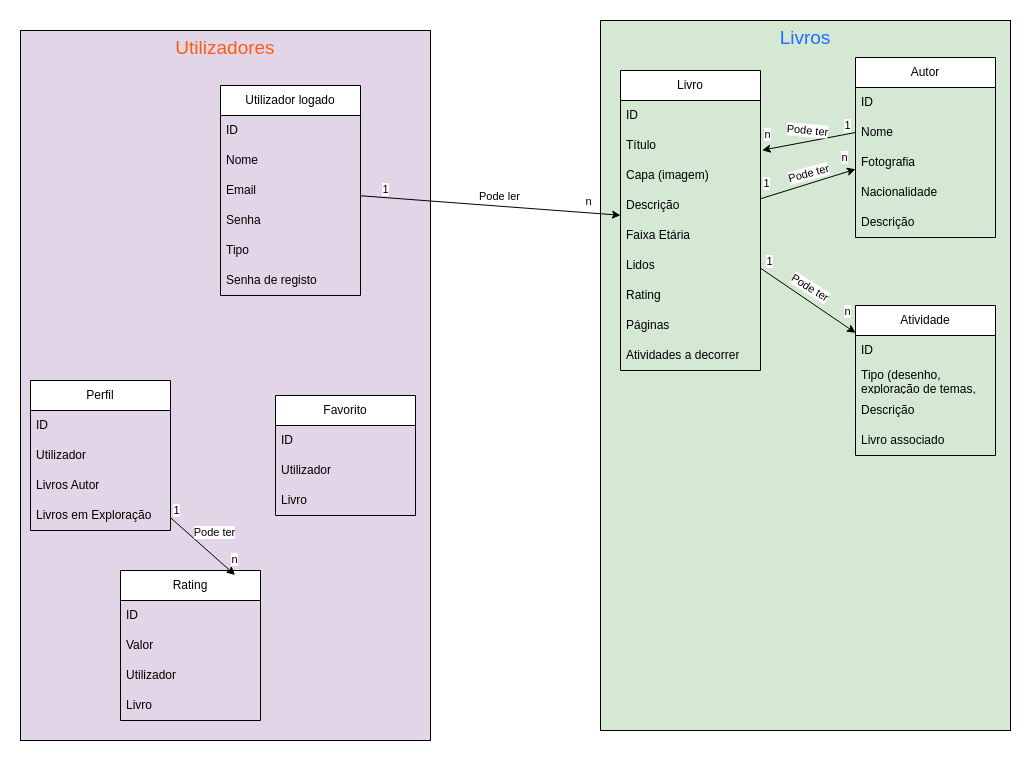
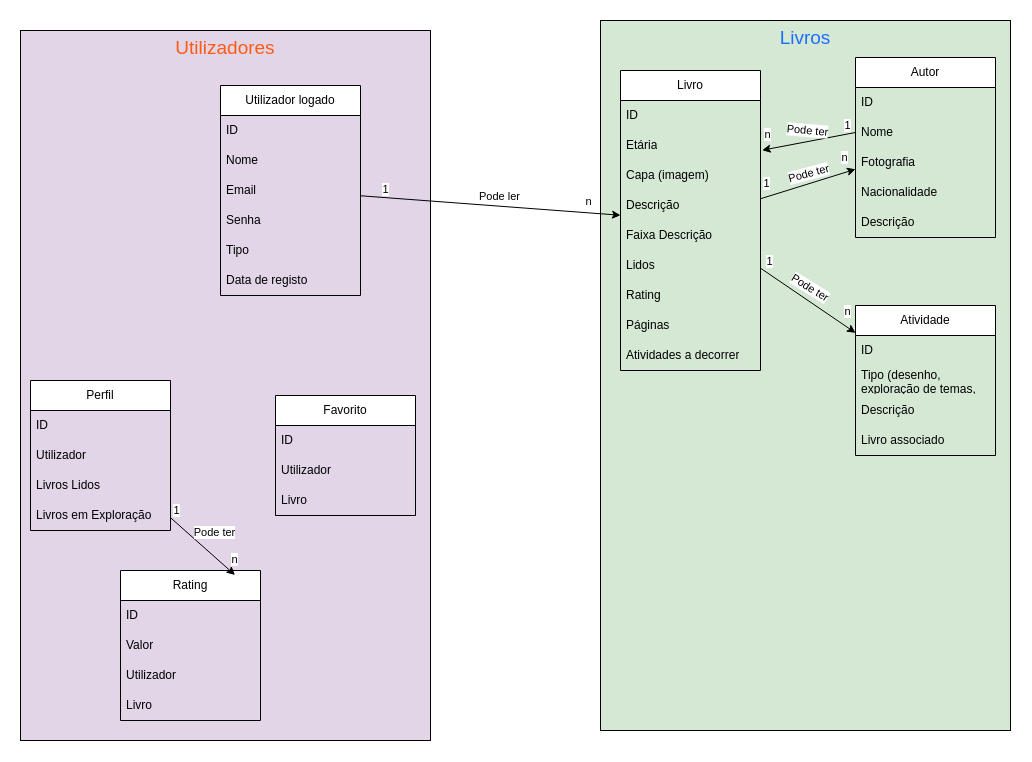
node "Título": label "Título" -> "Etária"
node "Faixa Etária": label "Faixa Etária" -> "Faixa Descrição"
node "Senha de registo": label "Senha de registo" -> "Data de registo"
node "Livros Autor": label "Livros Autor" -> "Livros Lidos"
